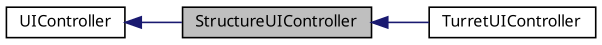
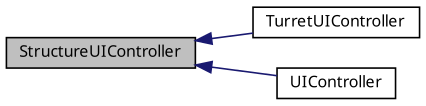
edge "StructureUIController" -> "UIController": reversed
